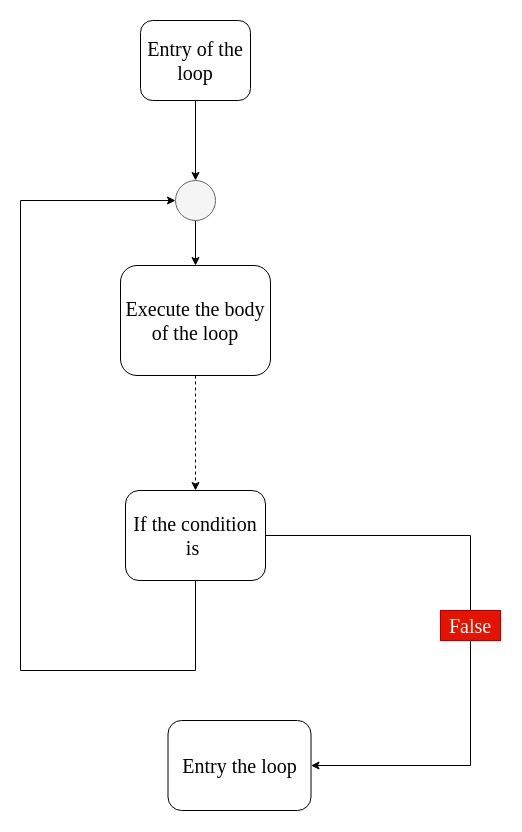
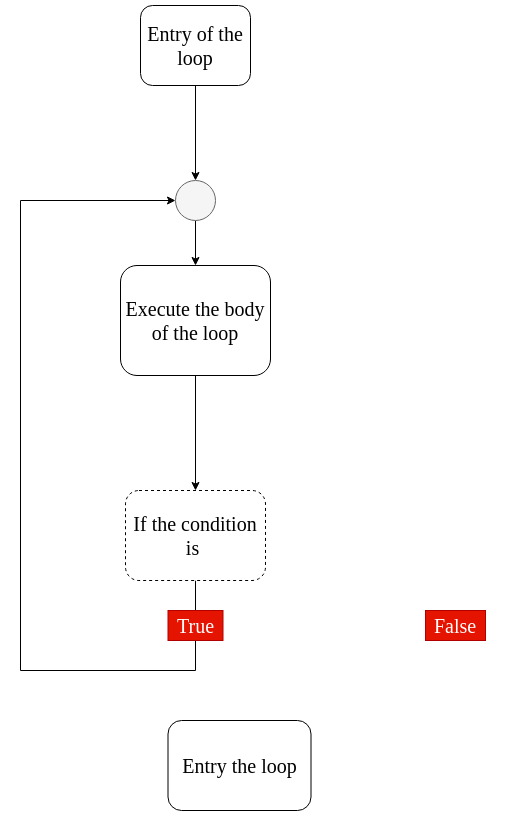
node "Entry of the loop": moved (196, 61) -> (196, 46)
edge "Execute the body of the loop" -> "If the condition is": style dashed -> solid
node "If the condition is": style solid -> dashed
edge "If the condition is" -> "Entry the loop": removed
node "True": added
node "False": moved (471, 626) -> (456, 626)
